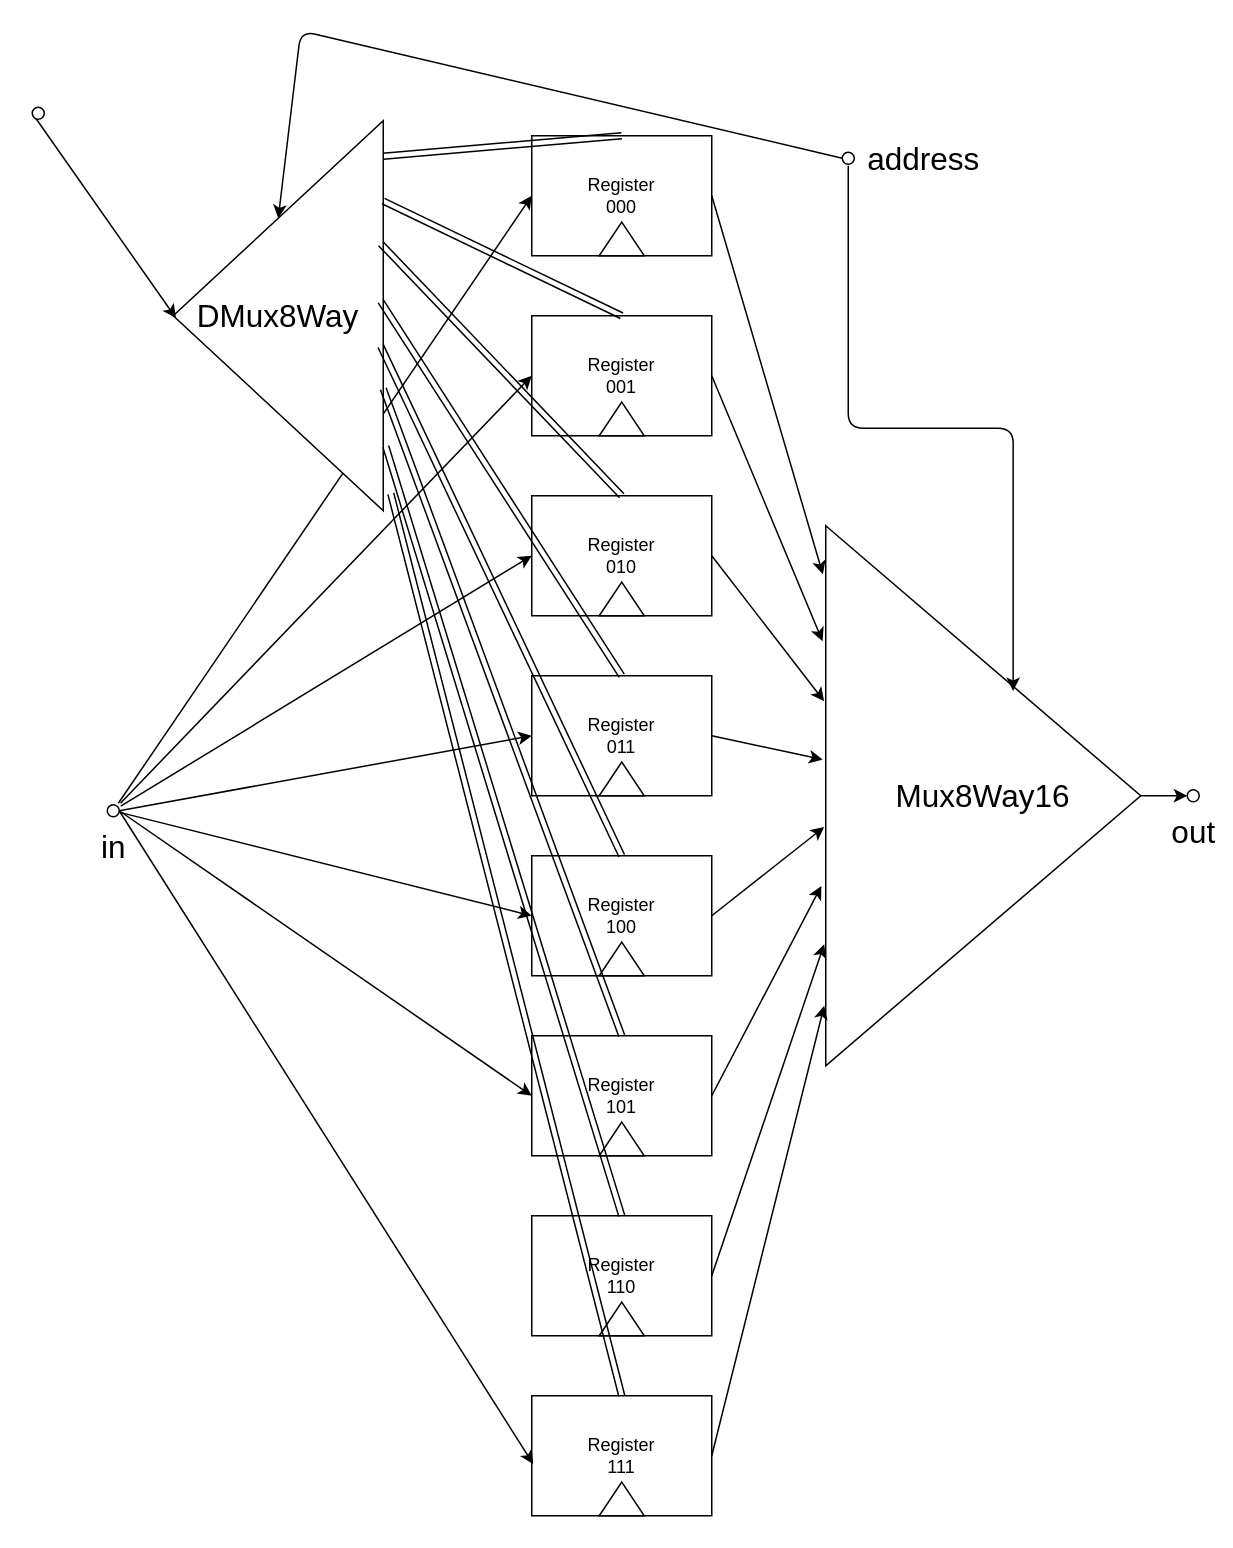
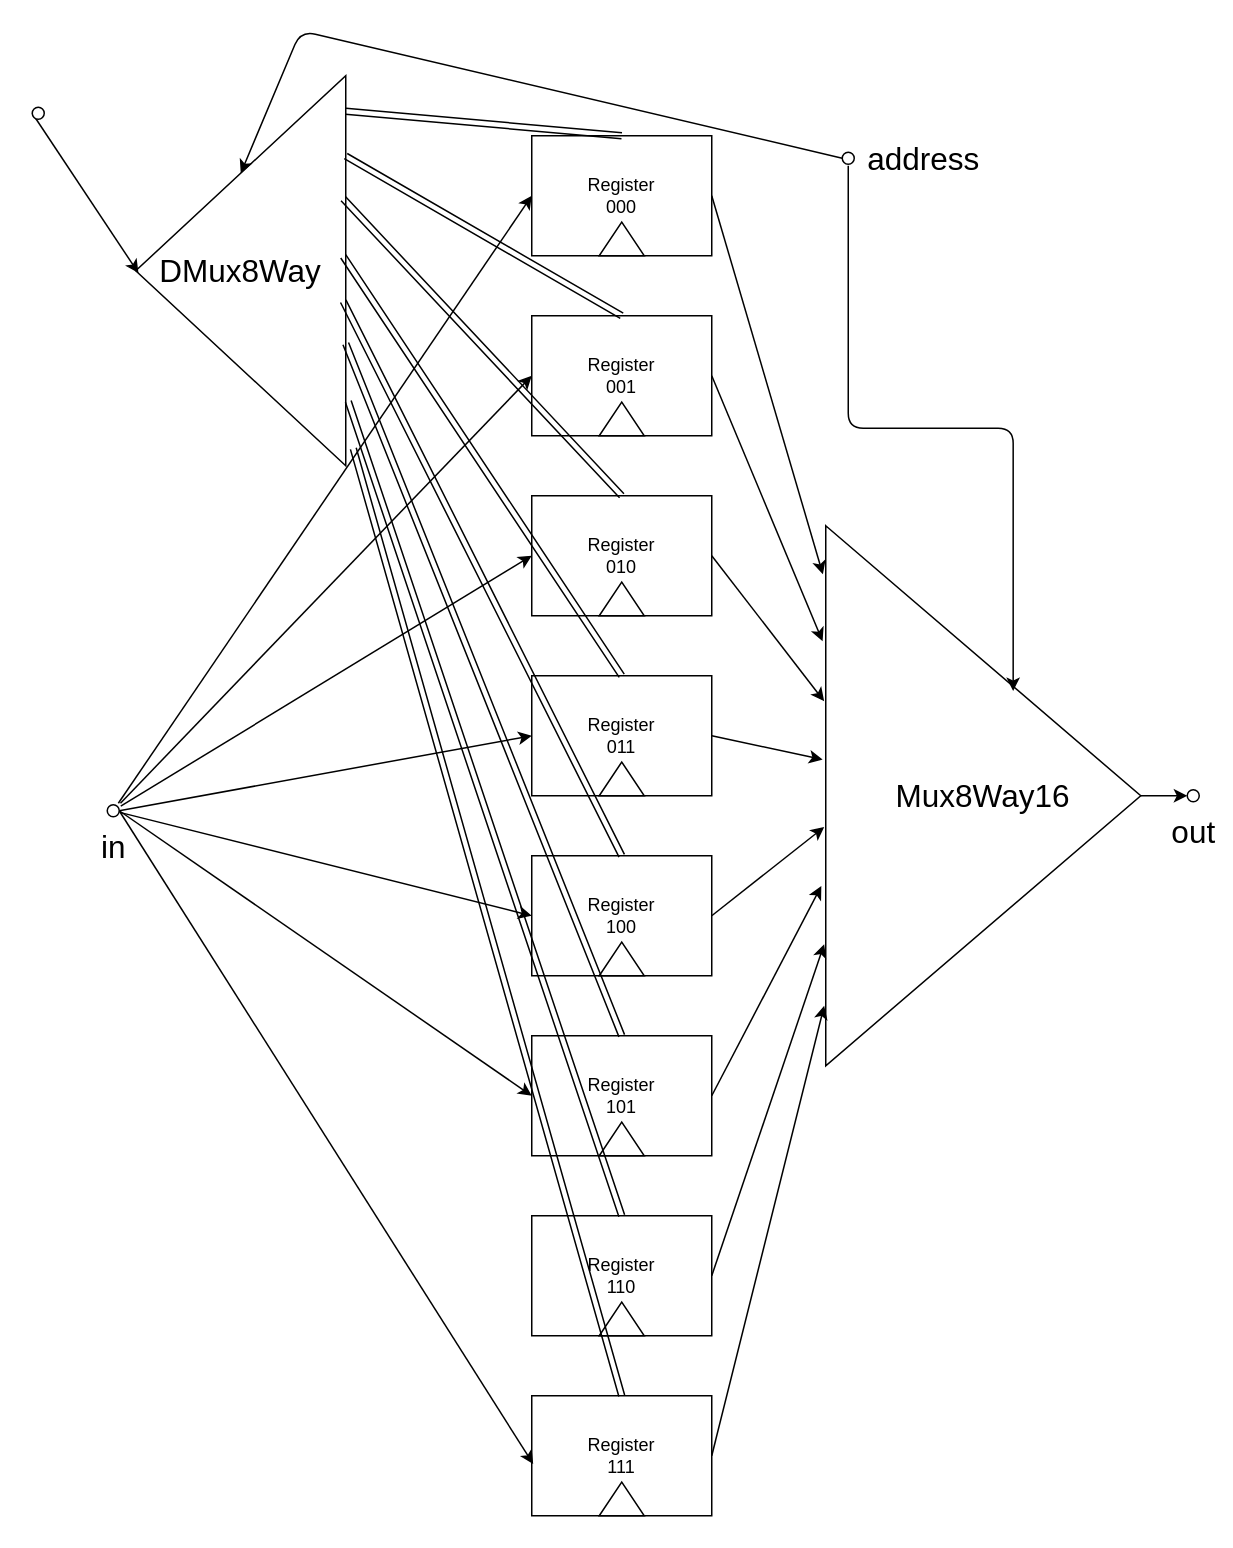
node "DMux8Way": moved (278, 316) -> (241, 271)
